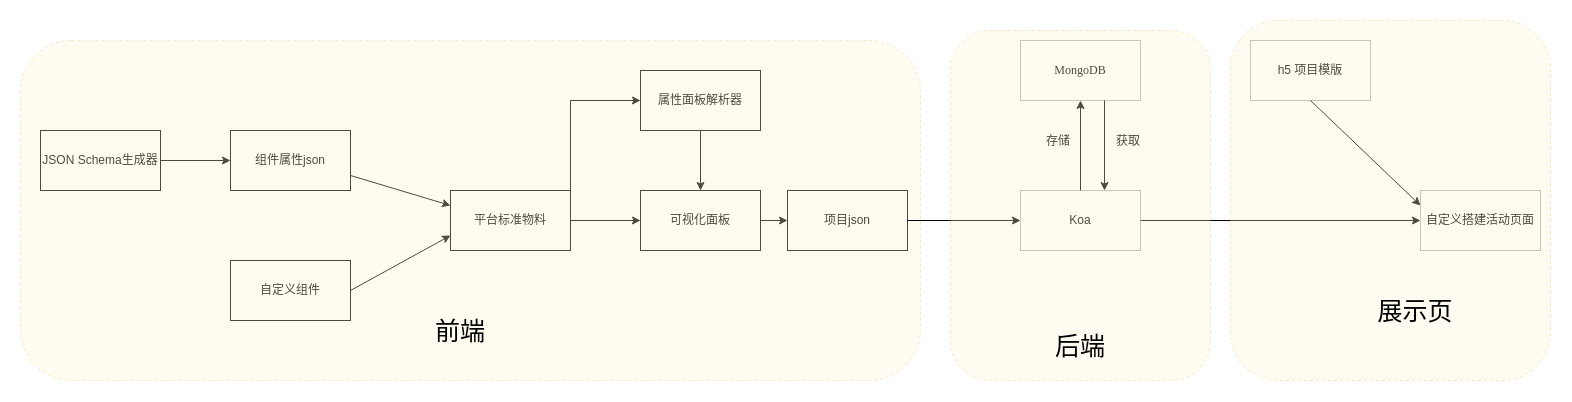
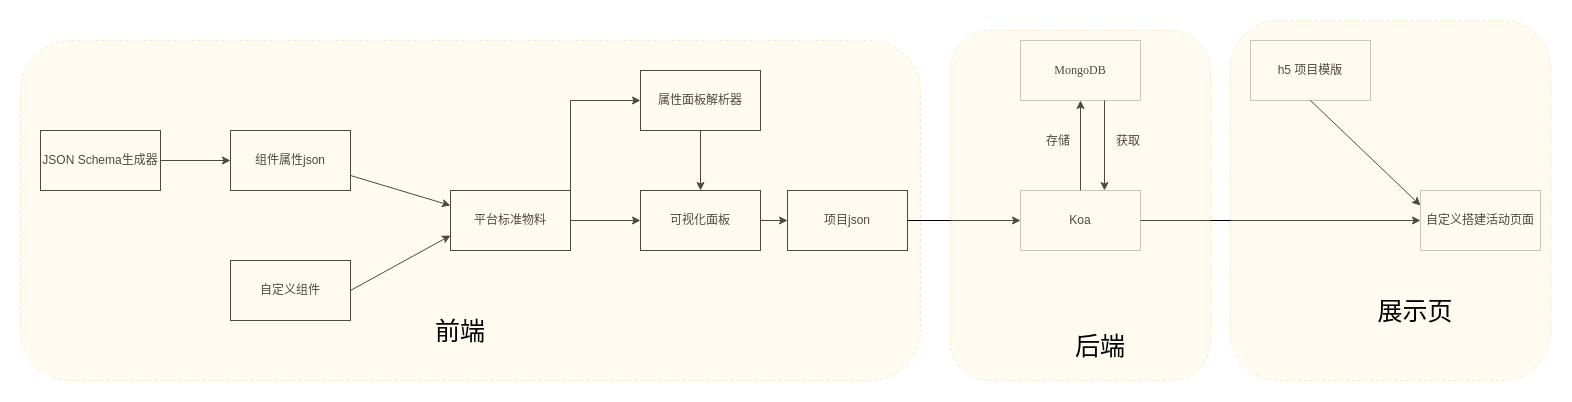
node "后端": moved (1081, 346) -> (1101, 346)
